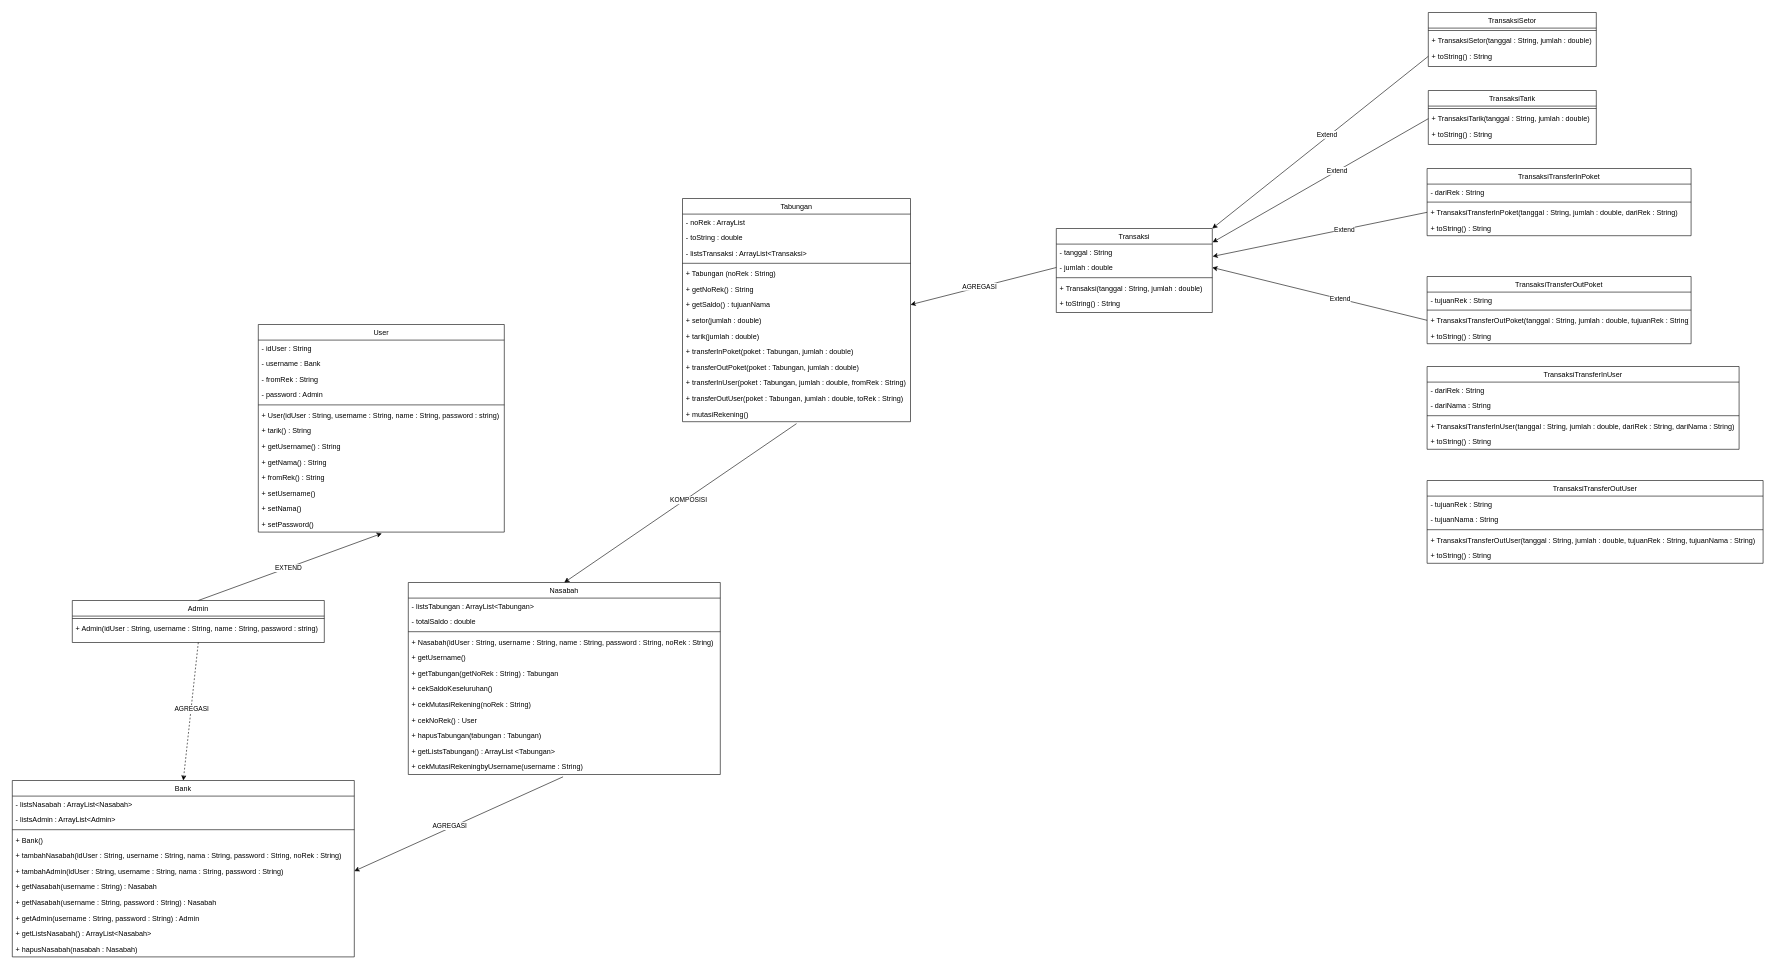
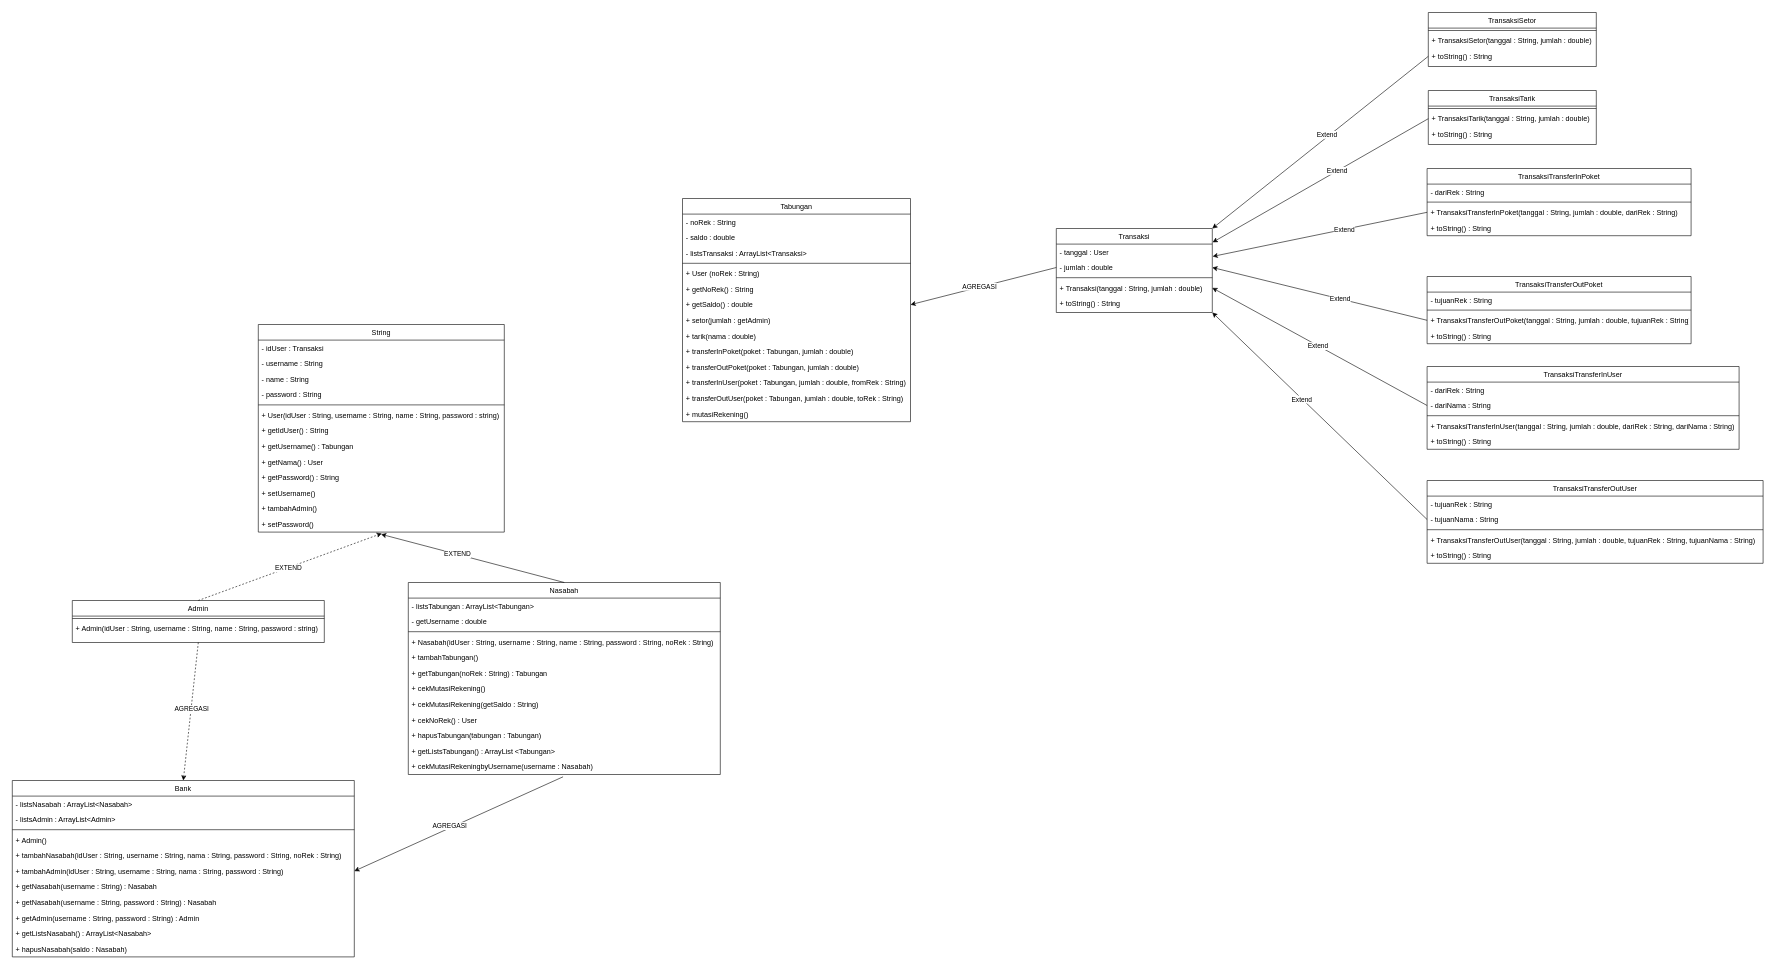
node "- noRek : ArrayList": label "- noRek : ArrayList" -> "- noRek : String"
node "- toString : double": label "- toString : double" -> "- saldo : double"
node "- tanggal : String": label "- tanggal : String" -> "- tanggal : User"
node "+ Tabungan (noRek : String)": label "+ Tabungan (noRek : String)" -> "+ User (noRek : String)"
node "+ getSaldo() : tujuanNama": label "+ getSaldo() : tujuanNama" -> "+ getSaldo() : double"
node "+ setor(jumlah : double)": label "+ setor(jumlah : double)" -> "+ setor(jumlah : getAdmin)"
node "User": label "User" -> "String"
node "+ tarik(jumlah : double)": label "+ tarik(jumlah : double)" -> "+ tarik(nama : double)"
edge "- dariNama : String" -> "+ Transaksi(tanggal : String, jumlah : double)": added, label "Extend"
node "- idUser : String": label "- idUser : String" -> "- idUser : Transaksi"
node "- username : Bank": label "- username : Bank" -> "- username : String"
node "- fromRek : String": label "- fromRek : String" -> "- name : String"
node "- password : Admin": label "- password : Admin" -> "- password : String"
edge "- tujuanNama : String" -> "Transaksi": added, label "Extend"
node "+ tarik() : String": label "+ tarik() : String" -> "+ getIdUser() : String"
node "+ getUsername() : String": label "+ getUsername() : String" -> "+ getUsername() : Tabungan"
node "+ getNama() : String": label "+ getNama() : String" -> "+ getNama() : User"
node "+ fromRek() : String": label "+ fromRek() : String" -> "+ getPassword() : String"
edge "+ mutasiRekening()" -> "Nasabah": removed, label "KOMPOSISI"
node "+ setNama()": label "+ setNama()" -> "+ tambahAdmin()"
edge "Admin" -> "+ setPassword()": style solid -> dashed
edge "Nasabah" -> "+ setPassword()": added, label "EXTEND"
node "- totalSaldo : double": label "- totalSaldo : double" -> "- getUsername : double"
node "+ getUsername()": label "+ getUsername()" -> "+ tambahTabungan()"
node "+ getTabungan(getNoRek : String) : Tabungan": label "+ getTabungan(getNoRek : String) : Tabungan" -> "+ getTabungan(noRek : String) : Tabungan"
node "+ cekSaldoKeseluruhan()": label "+ cekSaldoKeseluruhan()" -> "+ cekMutasiRekening()"
node "+ cekMutasiRekening(noRek : String)": label "+ cekMutasiRekening(noRek : String)" -> "+ cekMutasiRekening(getSaldo : String)"
node "+ cekMutasiRekeningbyUsername(username : String)": label "+ cekMutasiRekeningbyUsername(username : String)" -> "+ cekMutasiRekeningbyUsername(username : Nasabah)"
node "+ Bank()": label "+ Bank()" -> "+ Admin()"
node "+ hapusNasabah(nasabah : Nasabah)": label "+ hapusNasabah(nasabah : Nasabah)" -> "+ hapusNasabah(saldo : Nasabah)"
